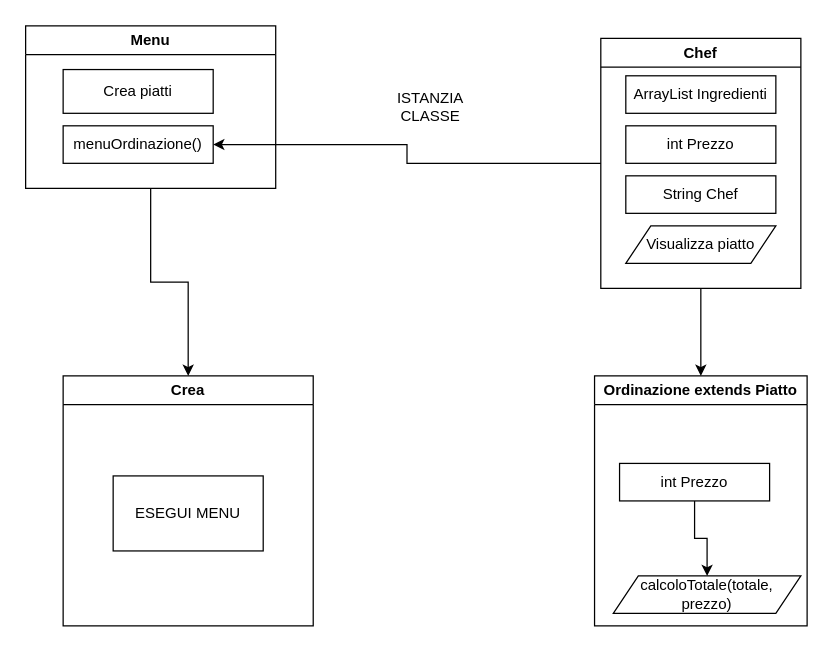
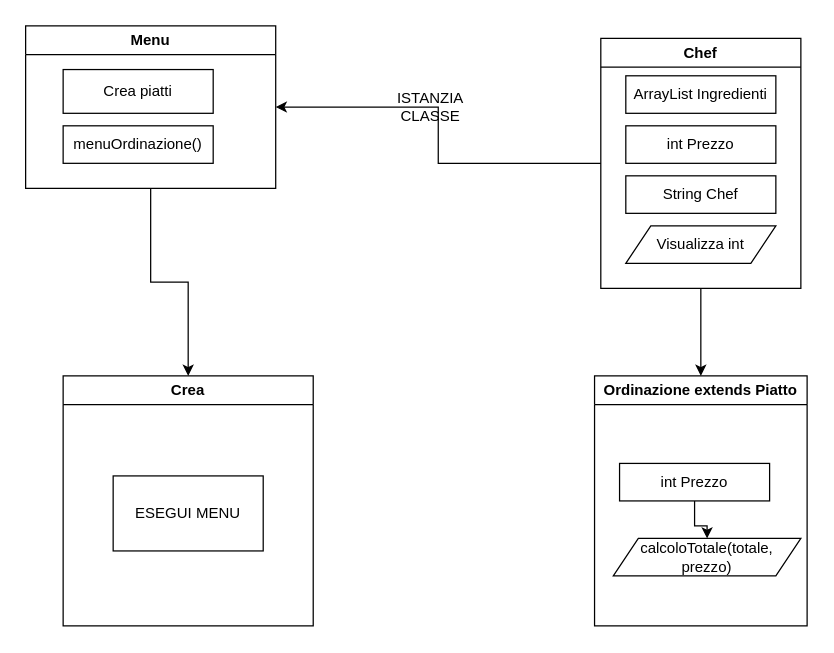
edge "Chef" -> "menuOrdinazione()": now "Chef" -> "Menu"
node "Visualizza piatto": label "Visualizza piatto" -> "Visualizza int"
node "calcoloTotale(totale, prezzo)": moved (707, 594) -> (707, 557)
